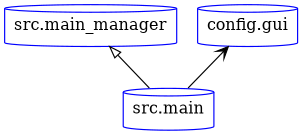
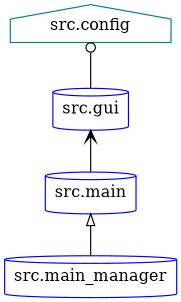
node "src.config": added
node "config.gui": label "config.gui" -> "src.gui"
edge "src.main" -> "src.main_manager": reversed
